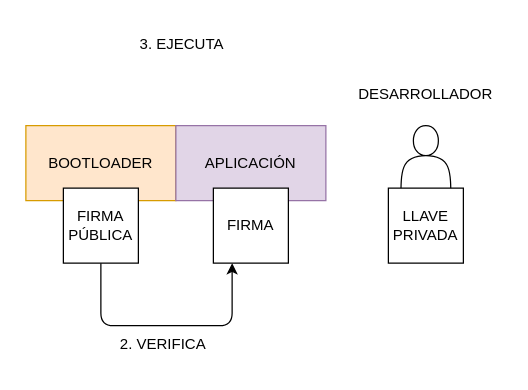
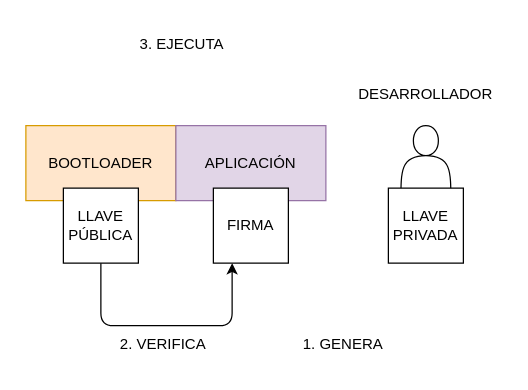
node "FIRMA PÚBLICA": label "FIRMA PÚBLICA" -> "LLAVE PÚBLICA"
node "1. GENERA": added
